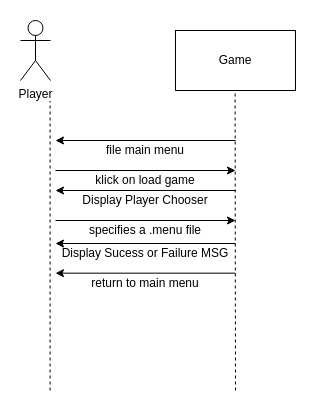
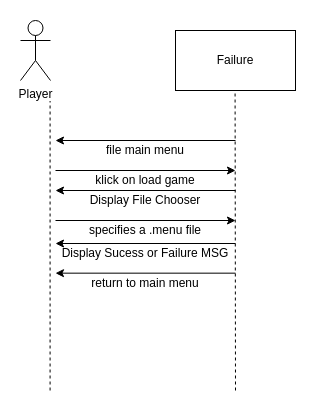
node "Game": label "Game" -> "Failure"
node "Display Player Chooser": label "Display Player Chooser" -> "Display File Chooser"
